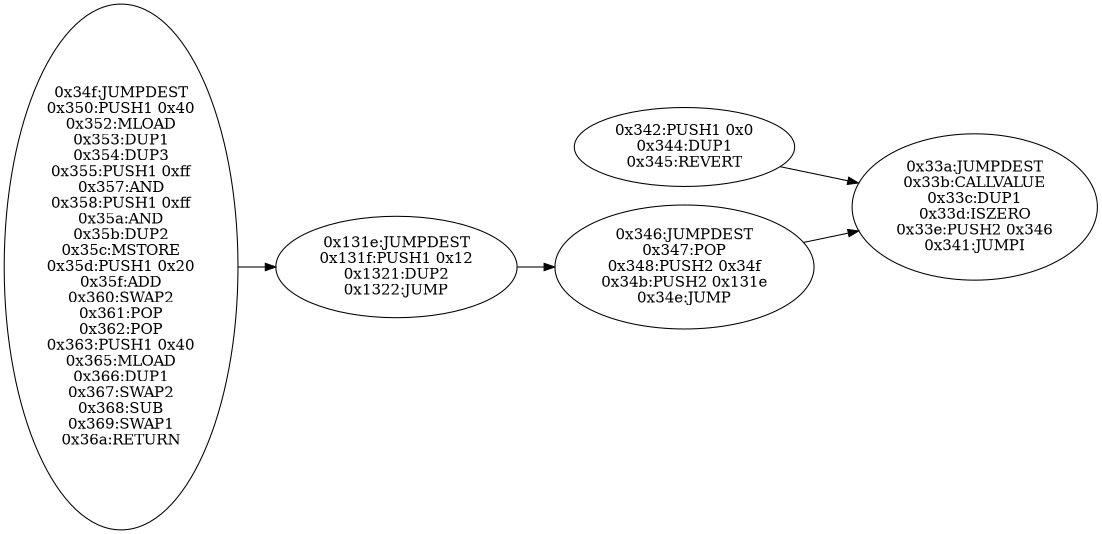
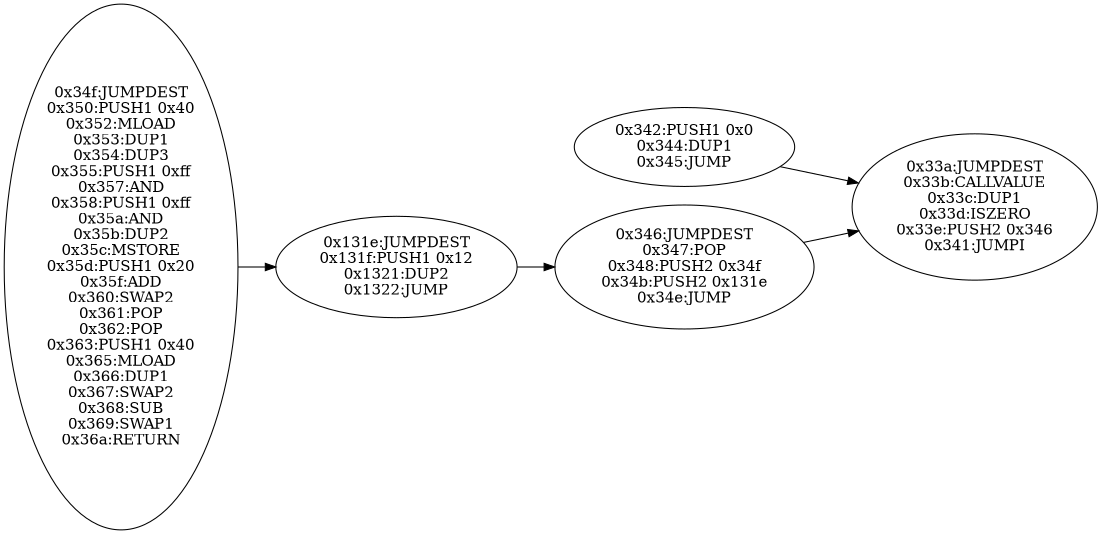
node "0x342:PUSH1 0x0 0x344:DUP1 0x345:REVERT": label "0x342:PUSH1 0x0 0x344:DUP1 0x345:REVERT" -> "0x342:PUSH1 0x0 0x344:DUP1 0x345:JUMP"
